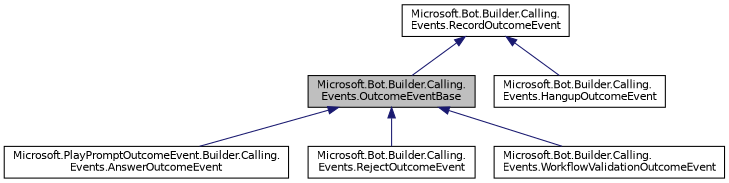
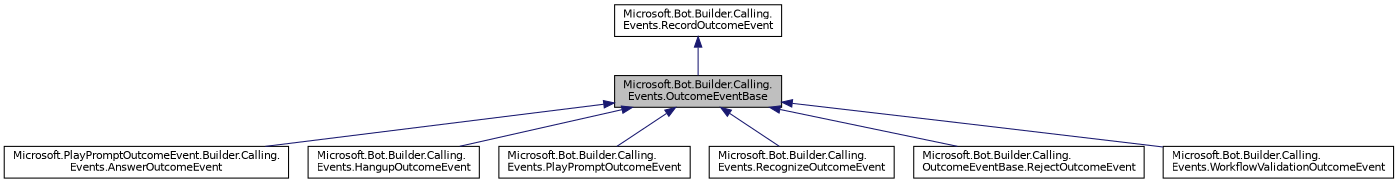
edge "Microsoft.Bot.Builder.Calling. Events.HangupOutcomeEvent" -> "Microsoft.Bot.Builder.Calling. Events.RecordOutcomeEvent": now "Microsoft.Bot.Builder.Calling. Events.HangupOutcomeEvent" -> "Microsoft.Bot.Builder.Calling. Events.OutcomeEventBase"
node "Microsoft.Bot.Builder.Calling. Events.RejectOutcomeEvent": label "Microsoft.Bot.Builder.Calling. Events.RejectOutcomeEvent" -> "Microsoft.Bot.Builder.Calling. OutcomeEventBase.RejectOutcomeEvent"
node "Microsoft.Bot.Builder.Calling. Events.PlayPromptOutcomeEvent": added
node "Microsoft.Bot.Builder.Calling. Events.RecognizeOutcomeEvent": added
